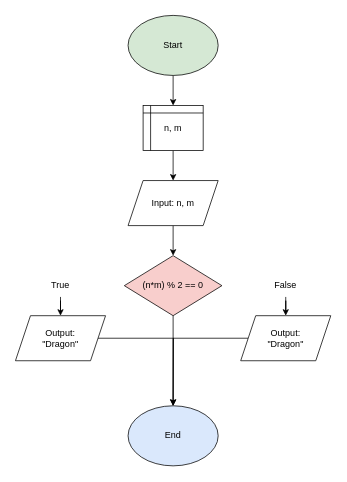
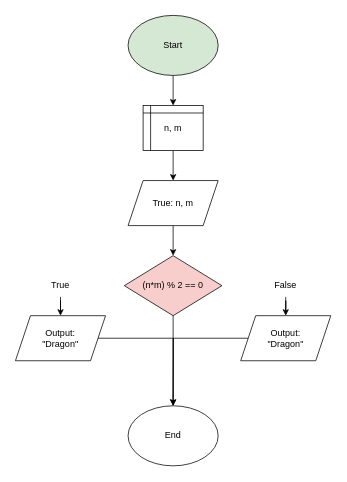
node "Input: n, m": label "Input: n, m" -> "True: n, m"
node "End": fillcolor #dae8fc -> #ffffff
